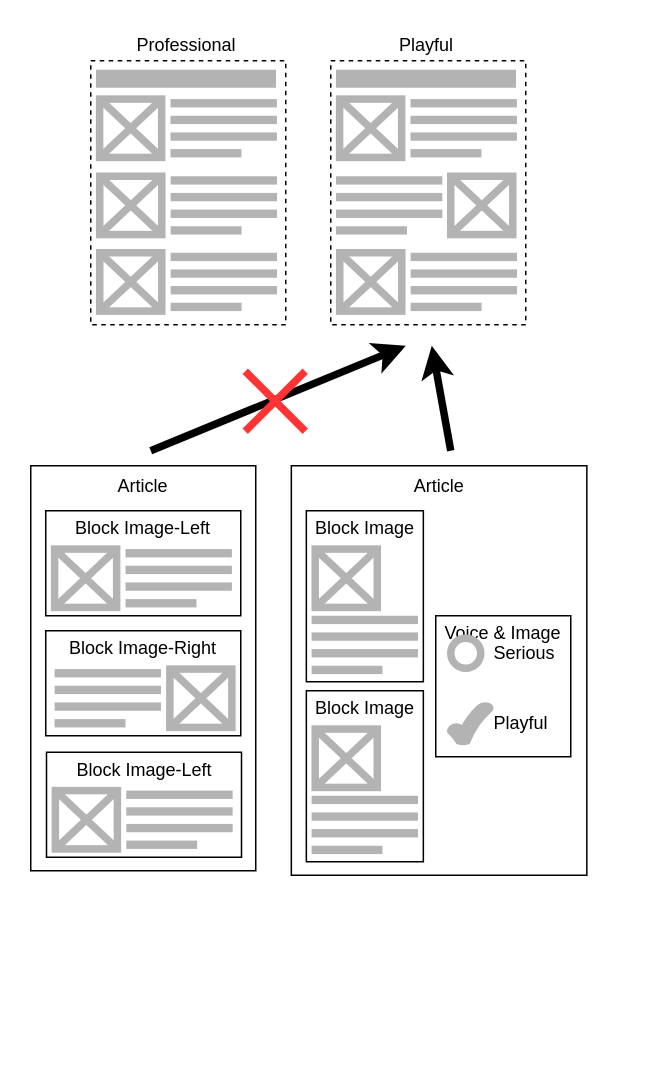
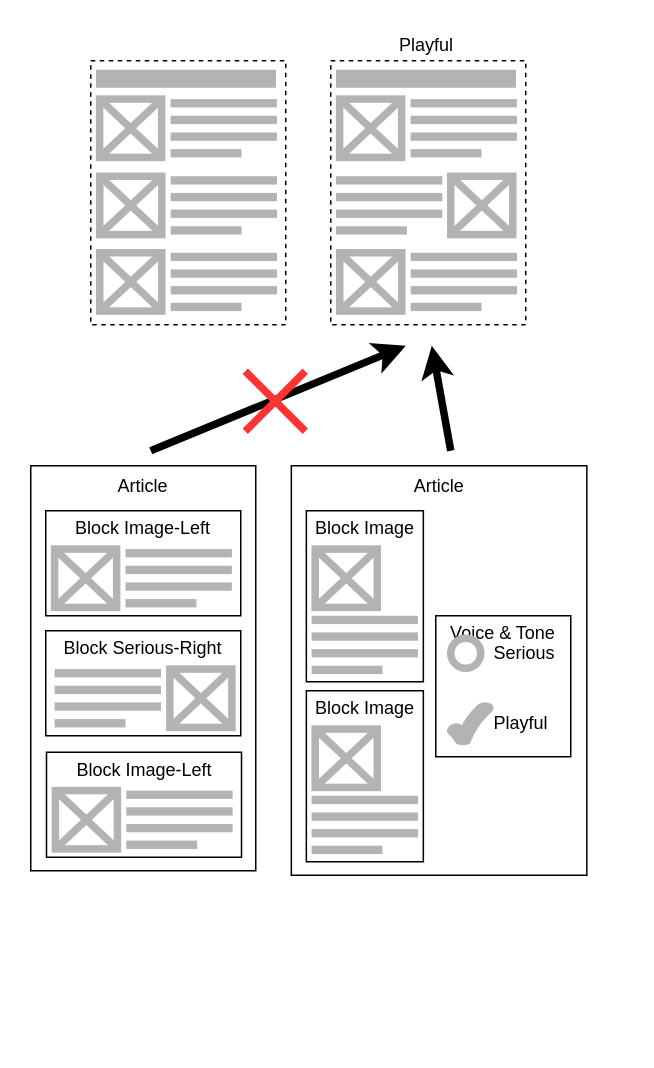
node "Professional": removed
node "Voice & Image": label "Voice & Image" -> "Voice & Tone"
node "Block Image-Right": label "Block Image-Right" -> "Block Serious-Right"
